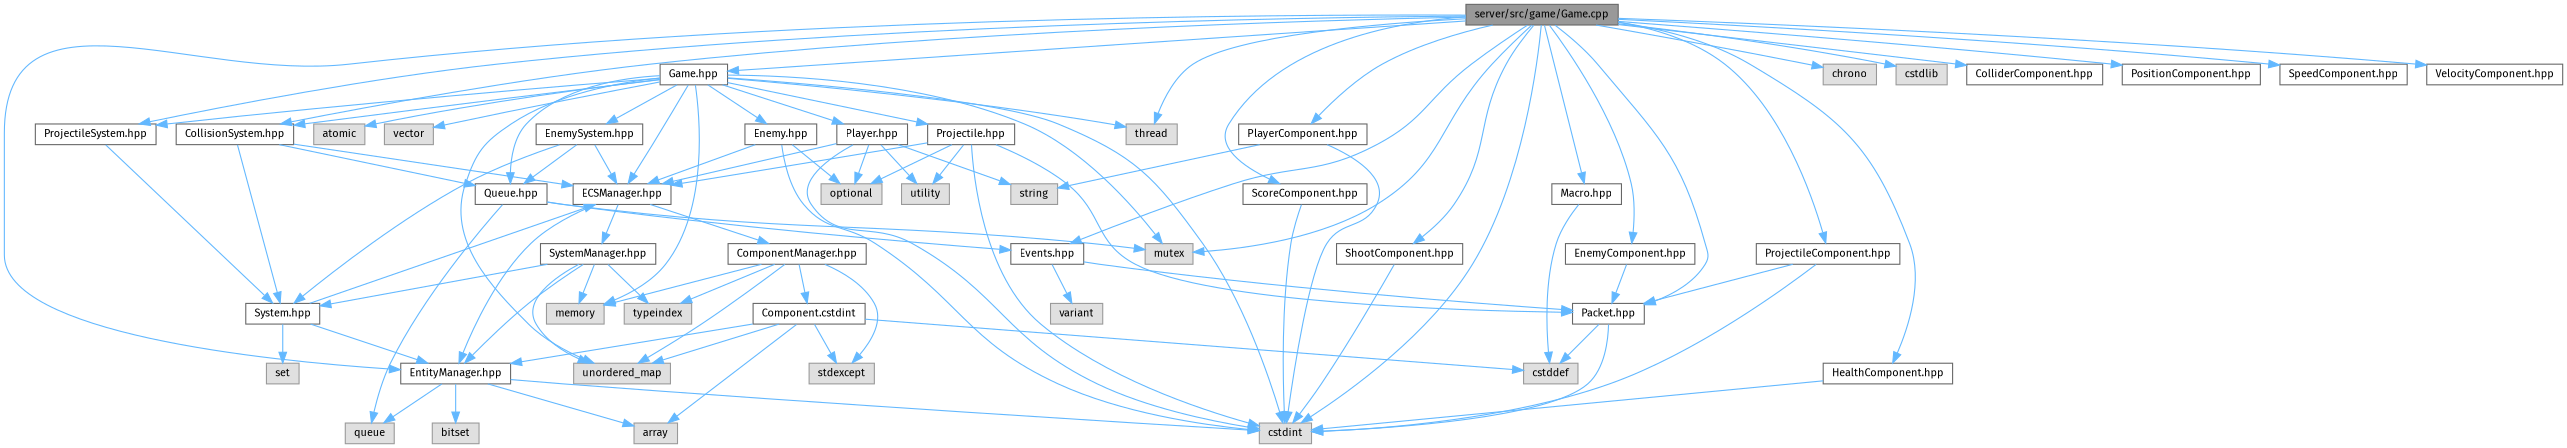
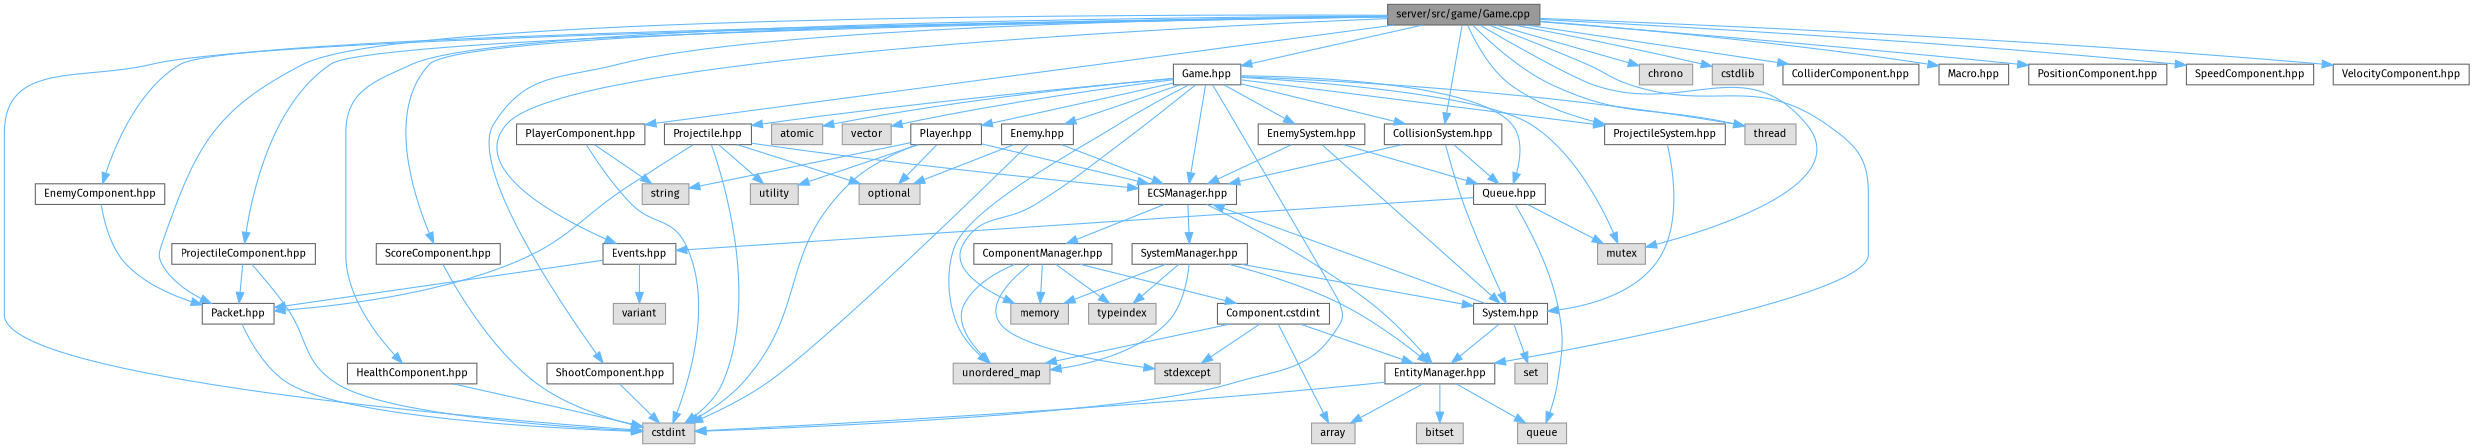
node "cstddef": removed
